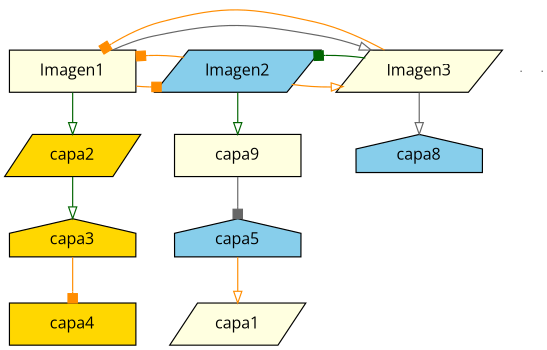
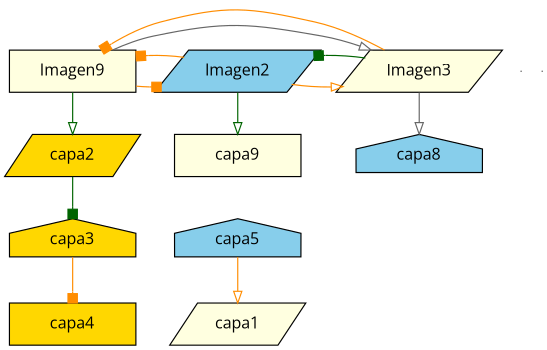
node "Imagen1": label "Imagen1" -> "Imagen9"
edge "capa2" -> "capa3": arrowhead onormal -> box
edge "capa9" -> "capa5": removed
